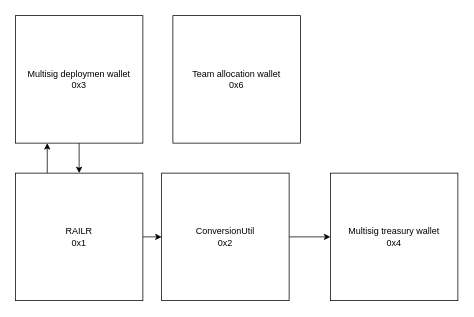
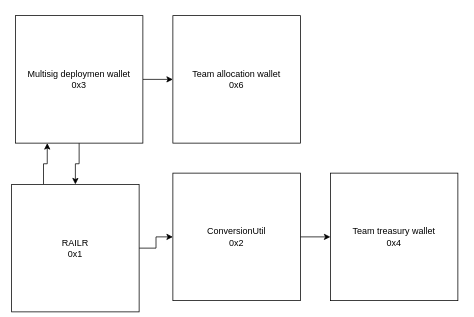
edge "Multisig deploymen wallet 0x3" -> "Team allocation wallet 0x6": added
node "RAILR 0x1": moved (79, 237) -> (75, 248)
node "ConversionUtil 0x2": moved (225, 237) -> (237, 237)
node "Multisig treasury wallet 0x4": label "Multisig treasury wallet 0x4" -> "Team treasury wallet 0x4"
